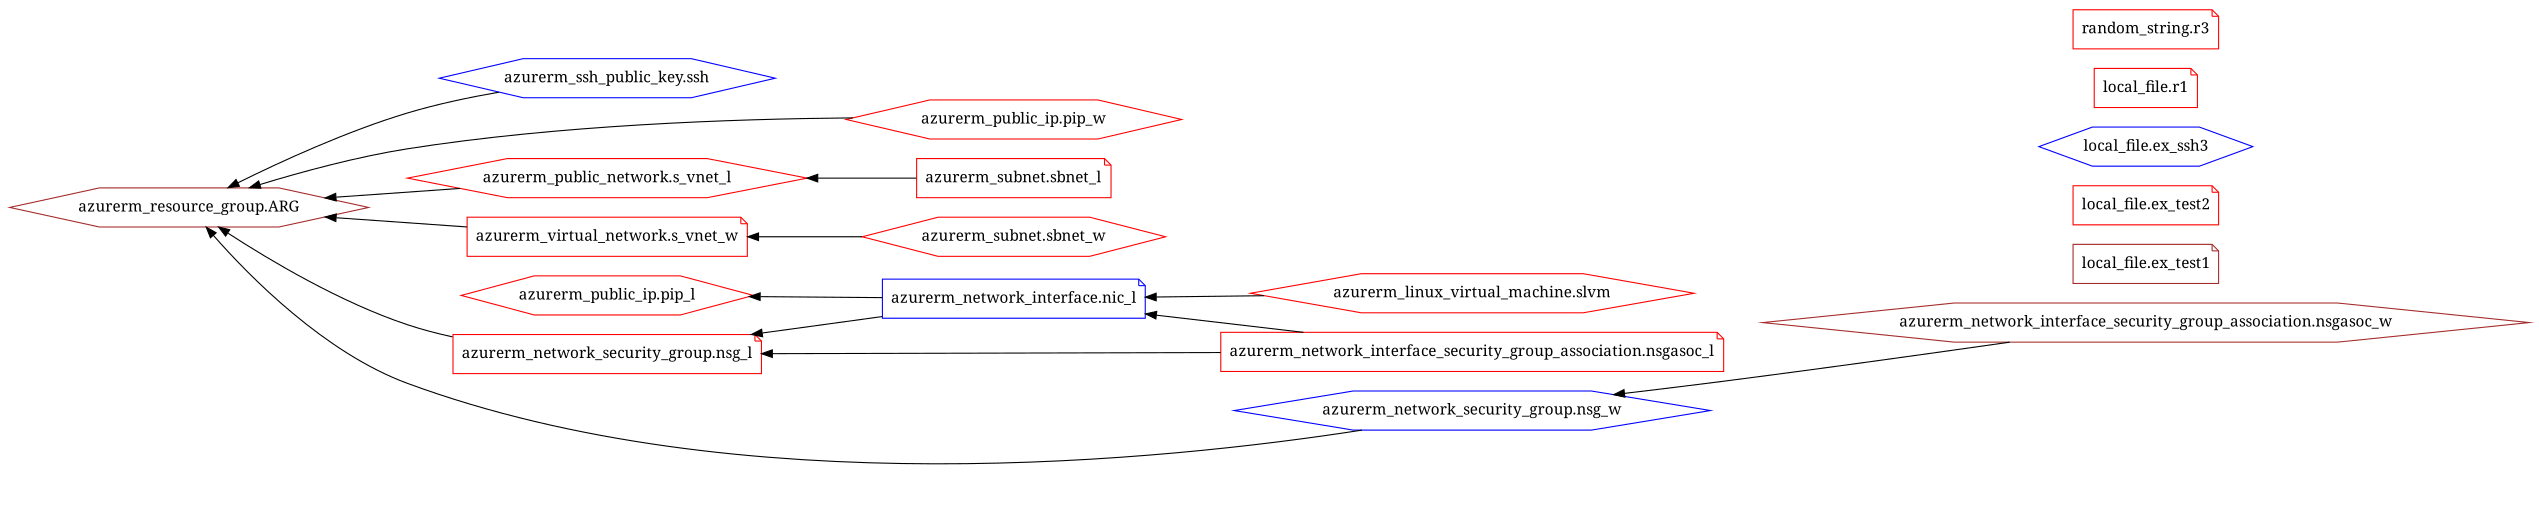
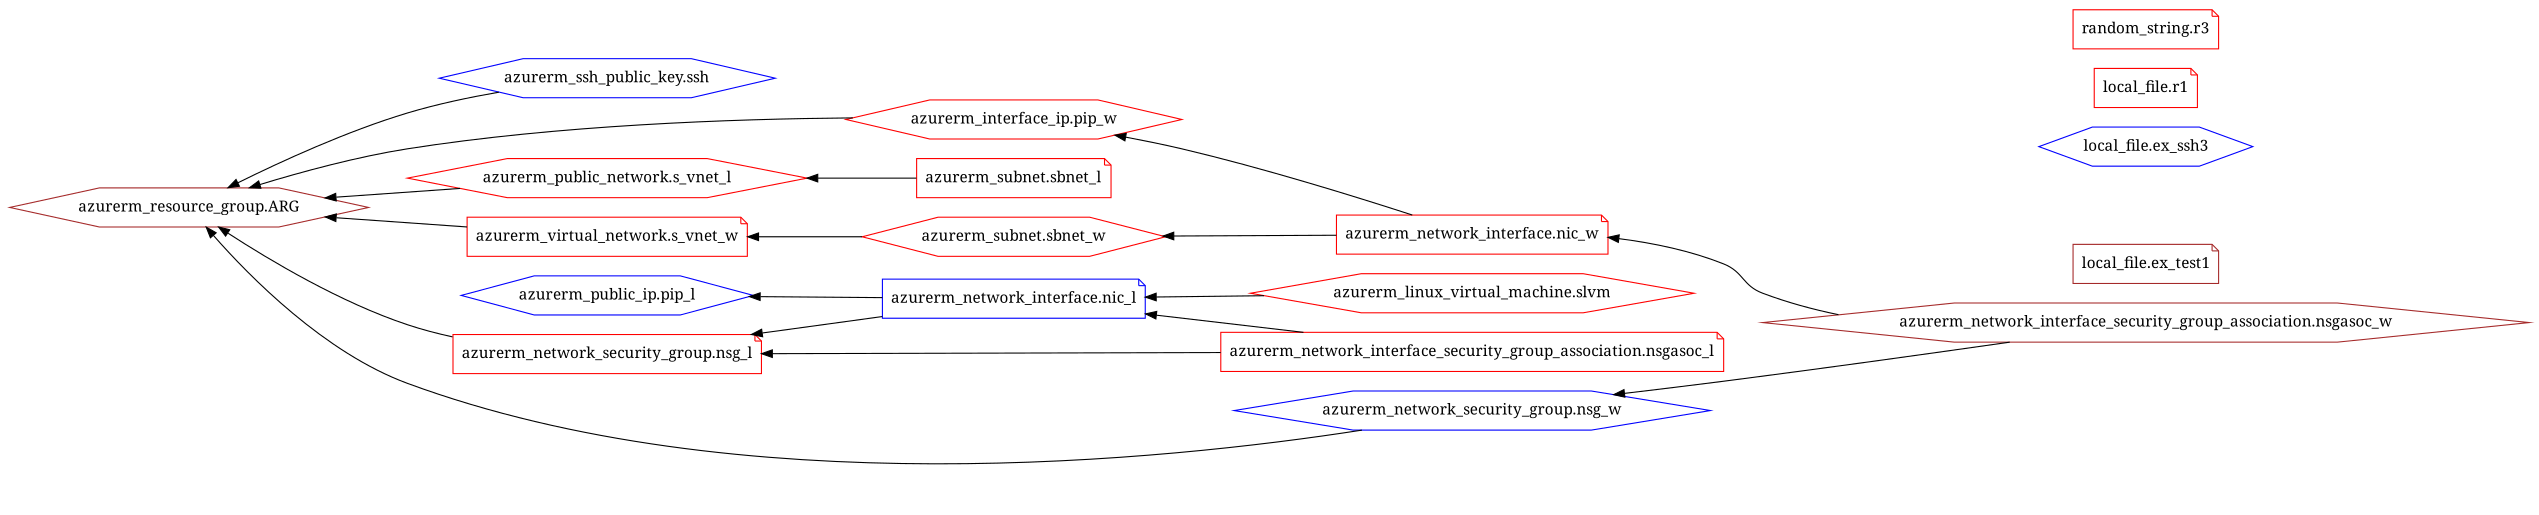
node "azurerm_public_ip.pip_w": label "azurerm_public_ip.pip_w" -> "azurerm_interface_ip.pip_w"
node "local_file.ex_test2": removed
node "azurerm_network_interface.nic_w": added
node "azurerm_public_ip.pip_l": color red -> blue
